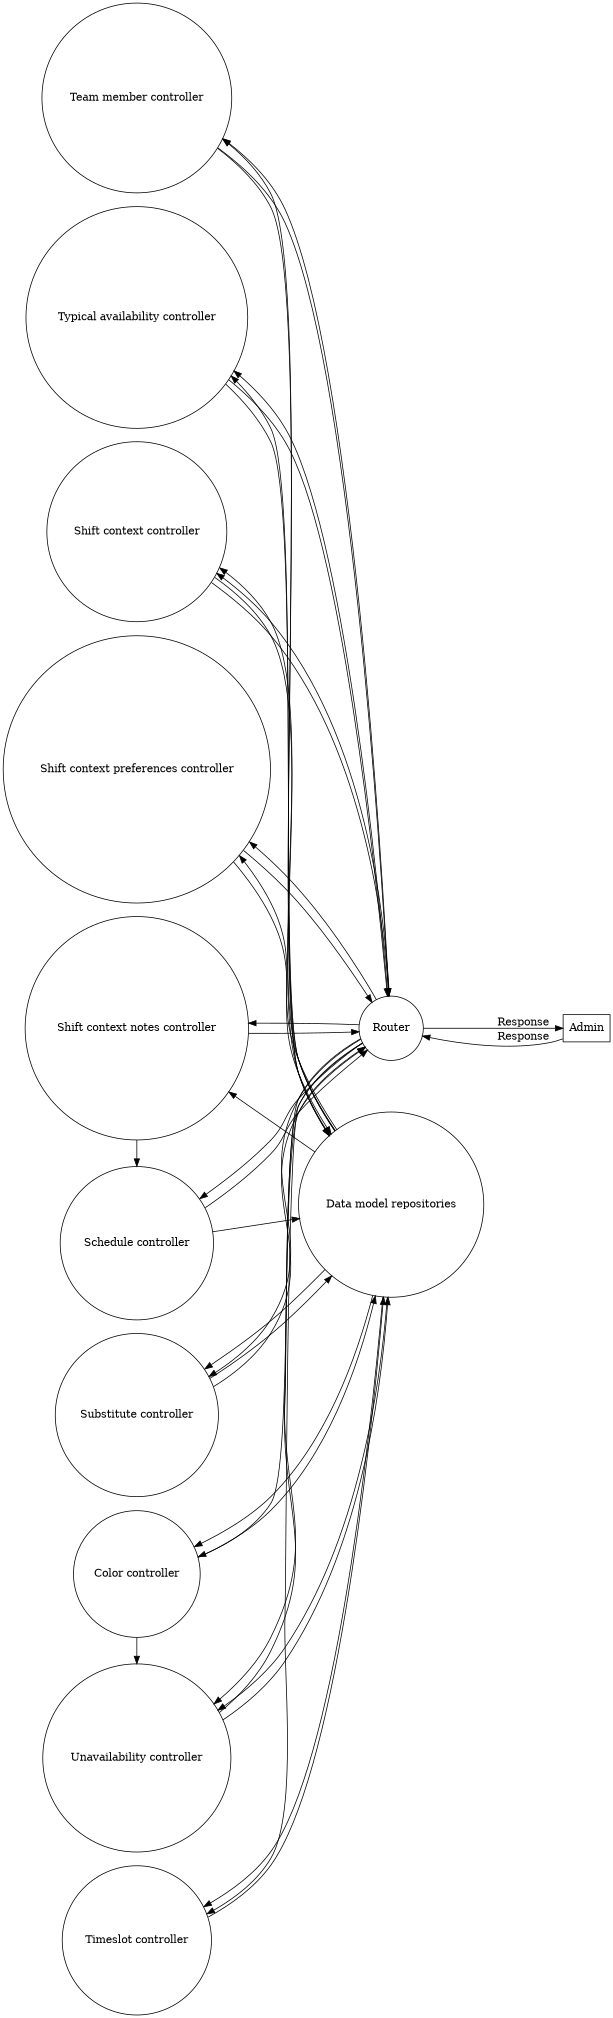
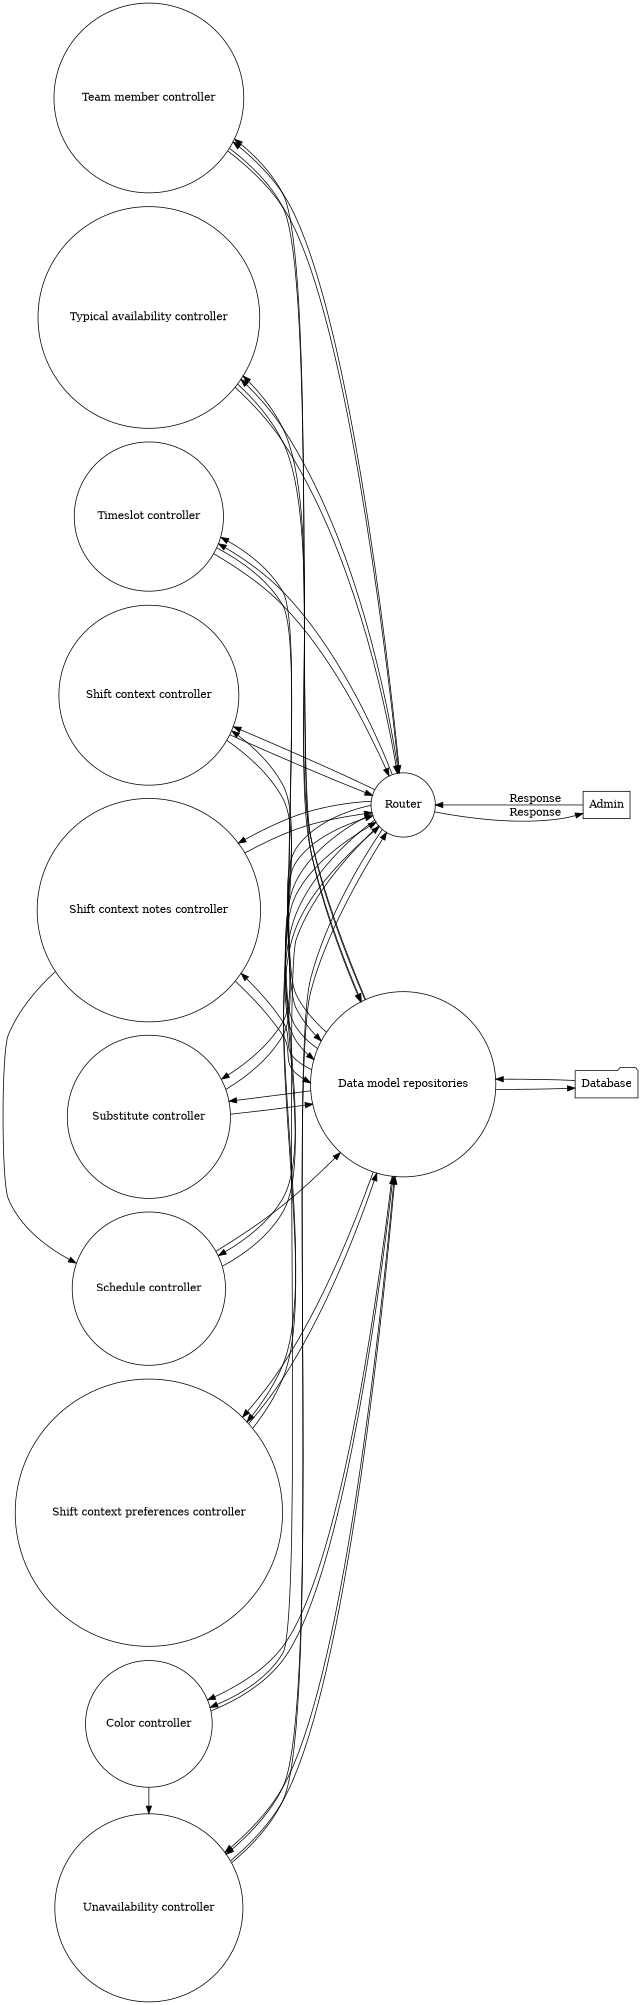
edge "Timeslot controller" -> "Router": added
edge "Shift context notes controller" -> "Data model repositories": added
node "Database": added
